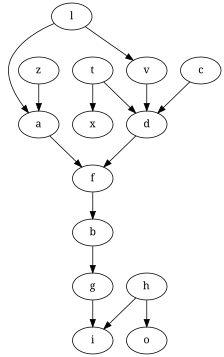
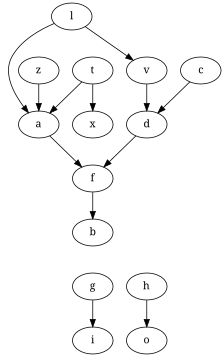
edge "t" -> "d": now "t" -> "a"
edge "b" -> "g": removed
edge "h" -> "i": removed
